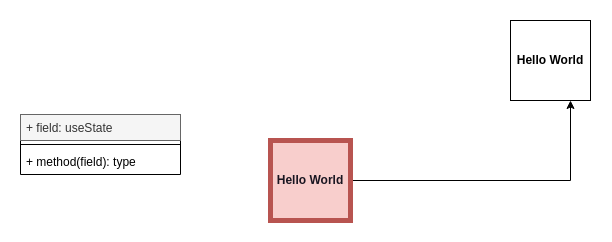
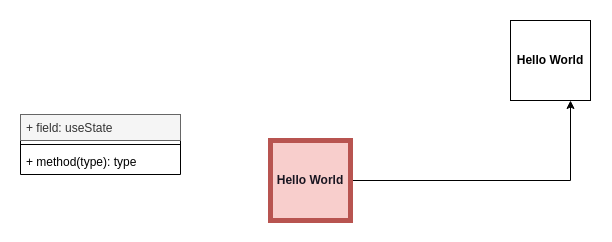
node "+ method(field): type": label "+ method(field): type" -> "+ method(type): type"
